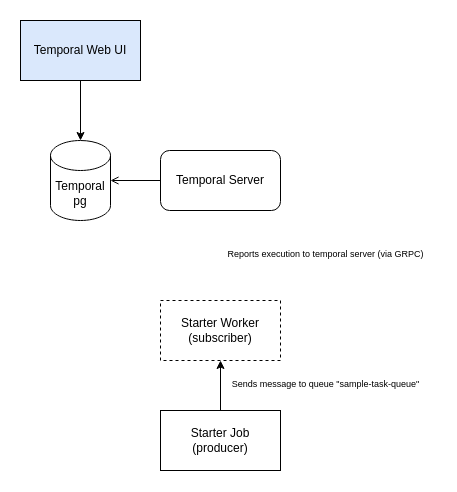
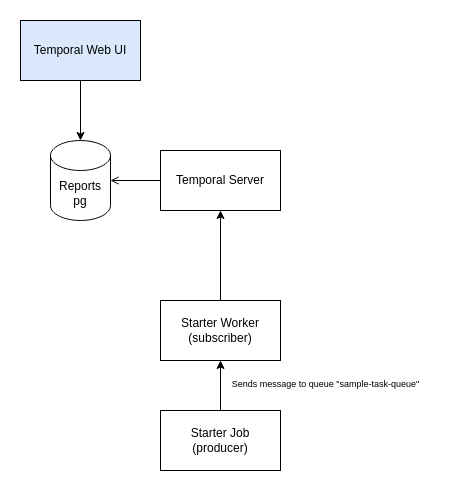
node "Temporal Server": shape rounded rectangle -> rectangle
node "Temporal pg": label "Temporal pg" -> "Reports pg"
node "Reports execution to temporal server (via GRPC)": removed
edge "Starter Worker (subscriber)" -> "Temporal Server": added
node "Starter Worker (subscriber)": style dashed -> solid
